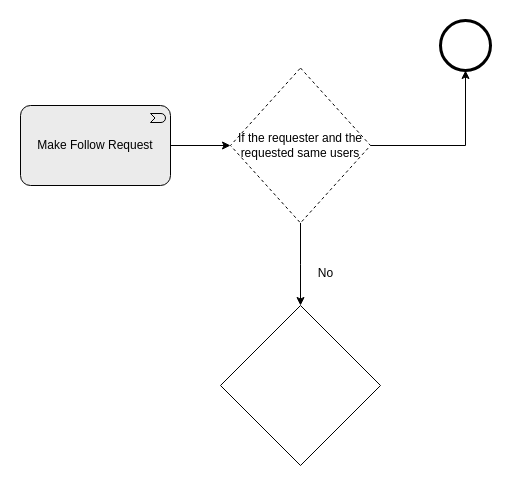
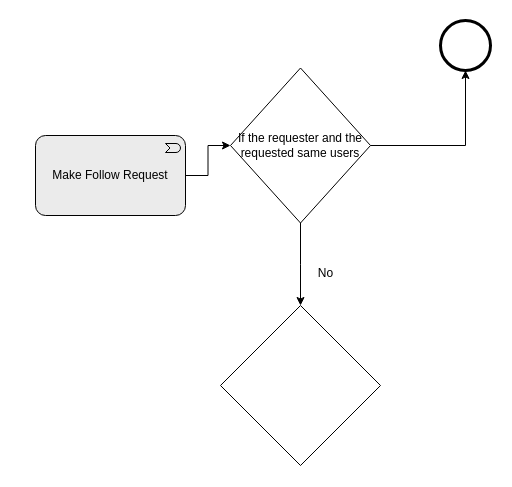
node "Make Follow Request": moved (96, 146) -> (111, 176)
node "If the requester and the requested same users": style dashed -> solid
